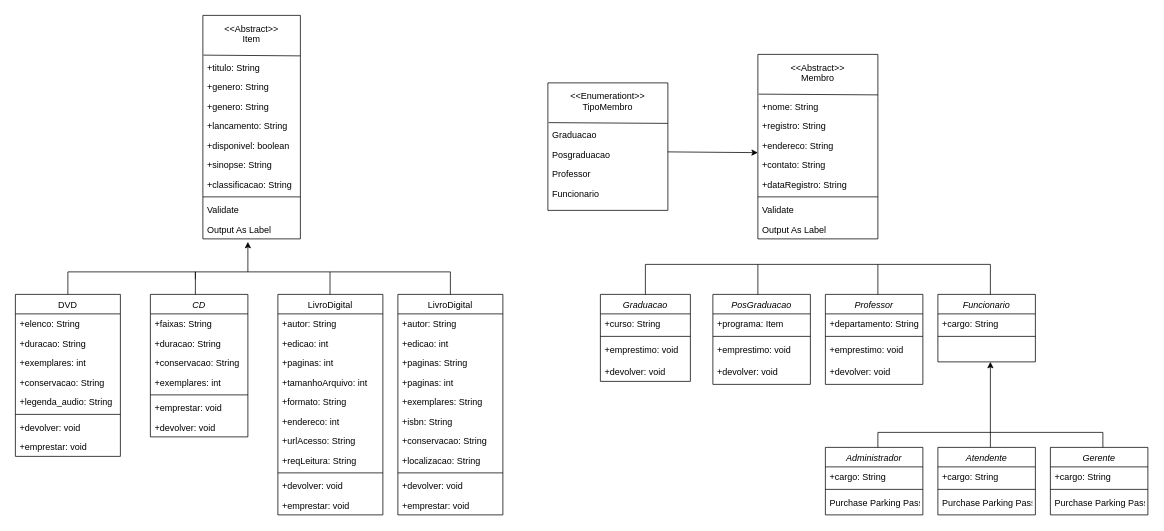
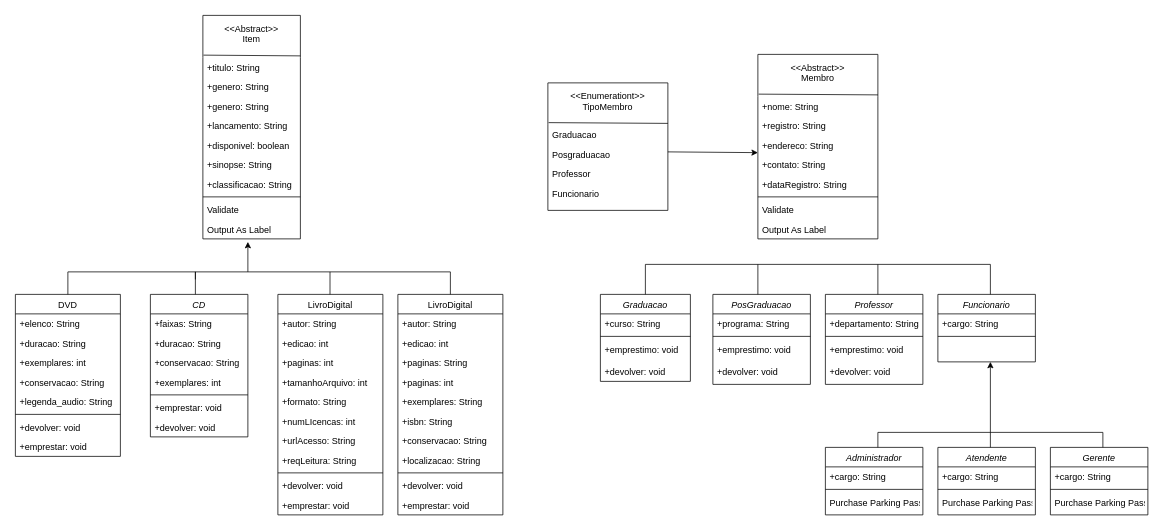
node "+programa: Item": label "+programa: Item" -> "+programa: String"
node "+endereco: int": label "+endereco: int" -> "+numLIcencas: int"
